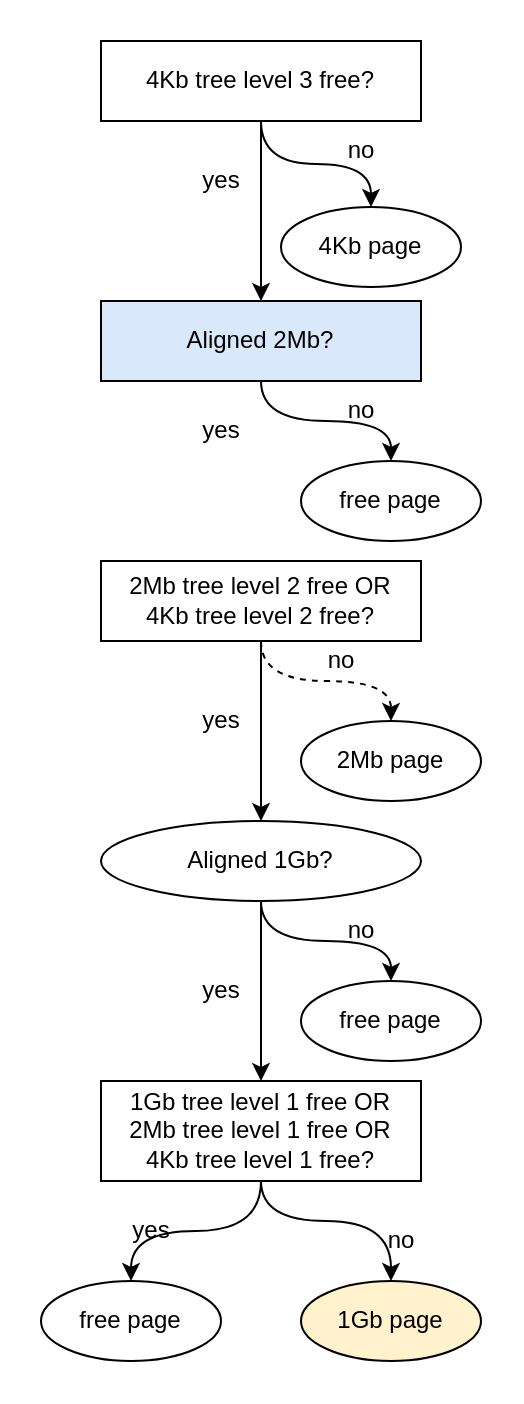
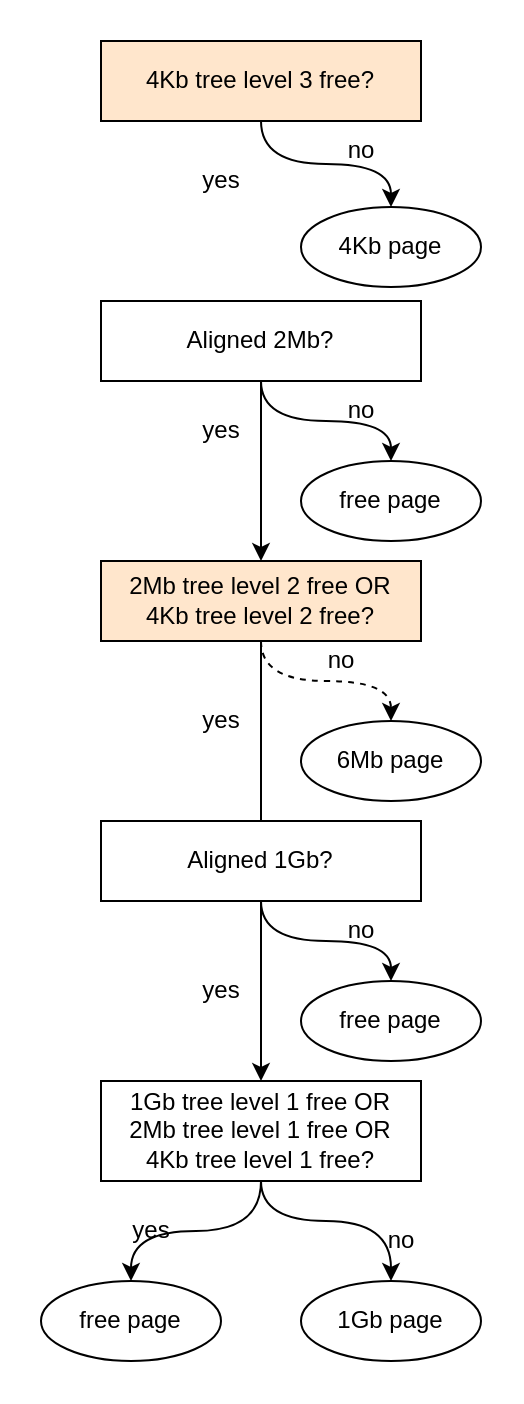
node "4Kb tree level 3 free?": fillcolor #ffffff -> #ffe6cc
edge "4Kb tree level 3 free?" -> "Aligned 2Mb?": removed
node "4Kb page": moved (371, 247) -> (391, 247)
node "Aligned 2Mb?": fillcolor #dae8fc -> #ffffff
edge "Aligned 2Mb?" -> "2Mb tree level 2 free OR 4Kb tree level 2 free?": added
node "2Mb tree level 2 free OR 4Kb tree level 2 free?": fillcolor #ffffff -> #ffe6cc
node "2Mb page": label "2Mb page" -> "6Mb page"
edge "2Mb tree level 2 free OR 4Kb tree level 2 free?" -> "Aligned 1Gb?": arrowhead classic -> none
node "Aligned 1Gb?": shape ellipse -> rectangle
node "1Gb page": fillcolor #fff2cc -> #ffffff
